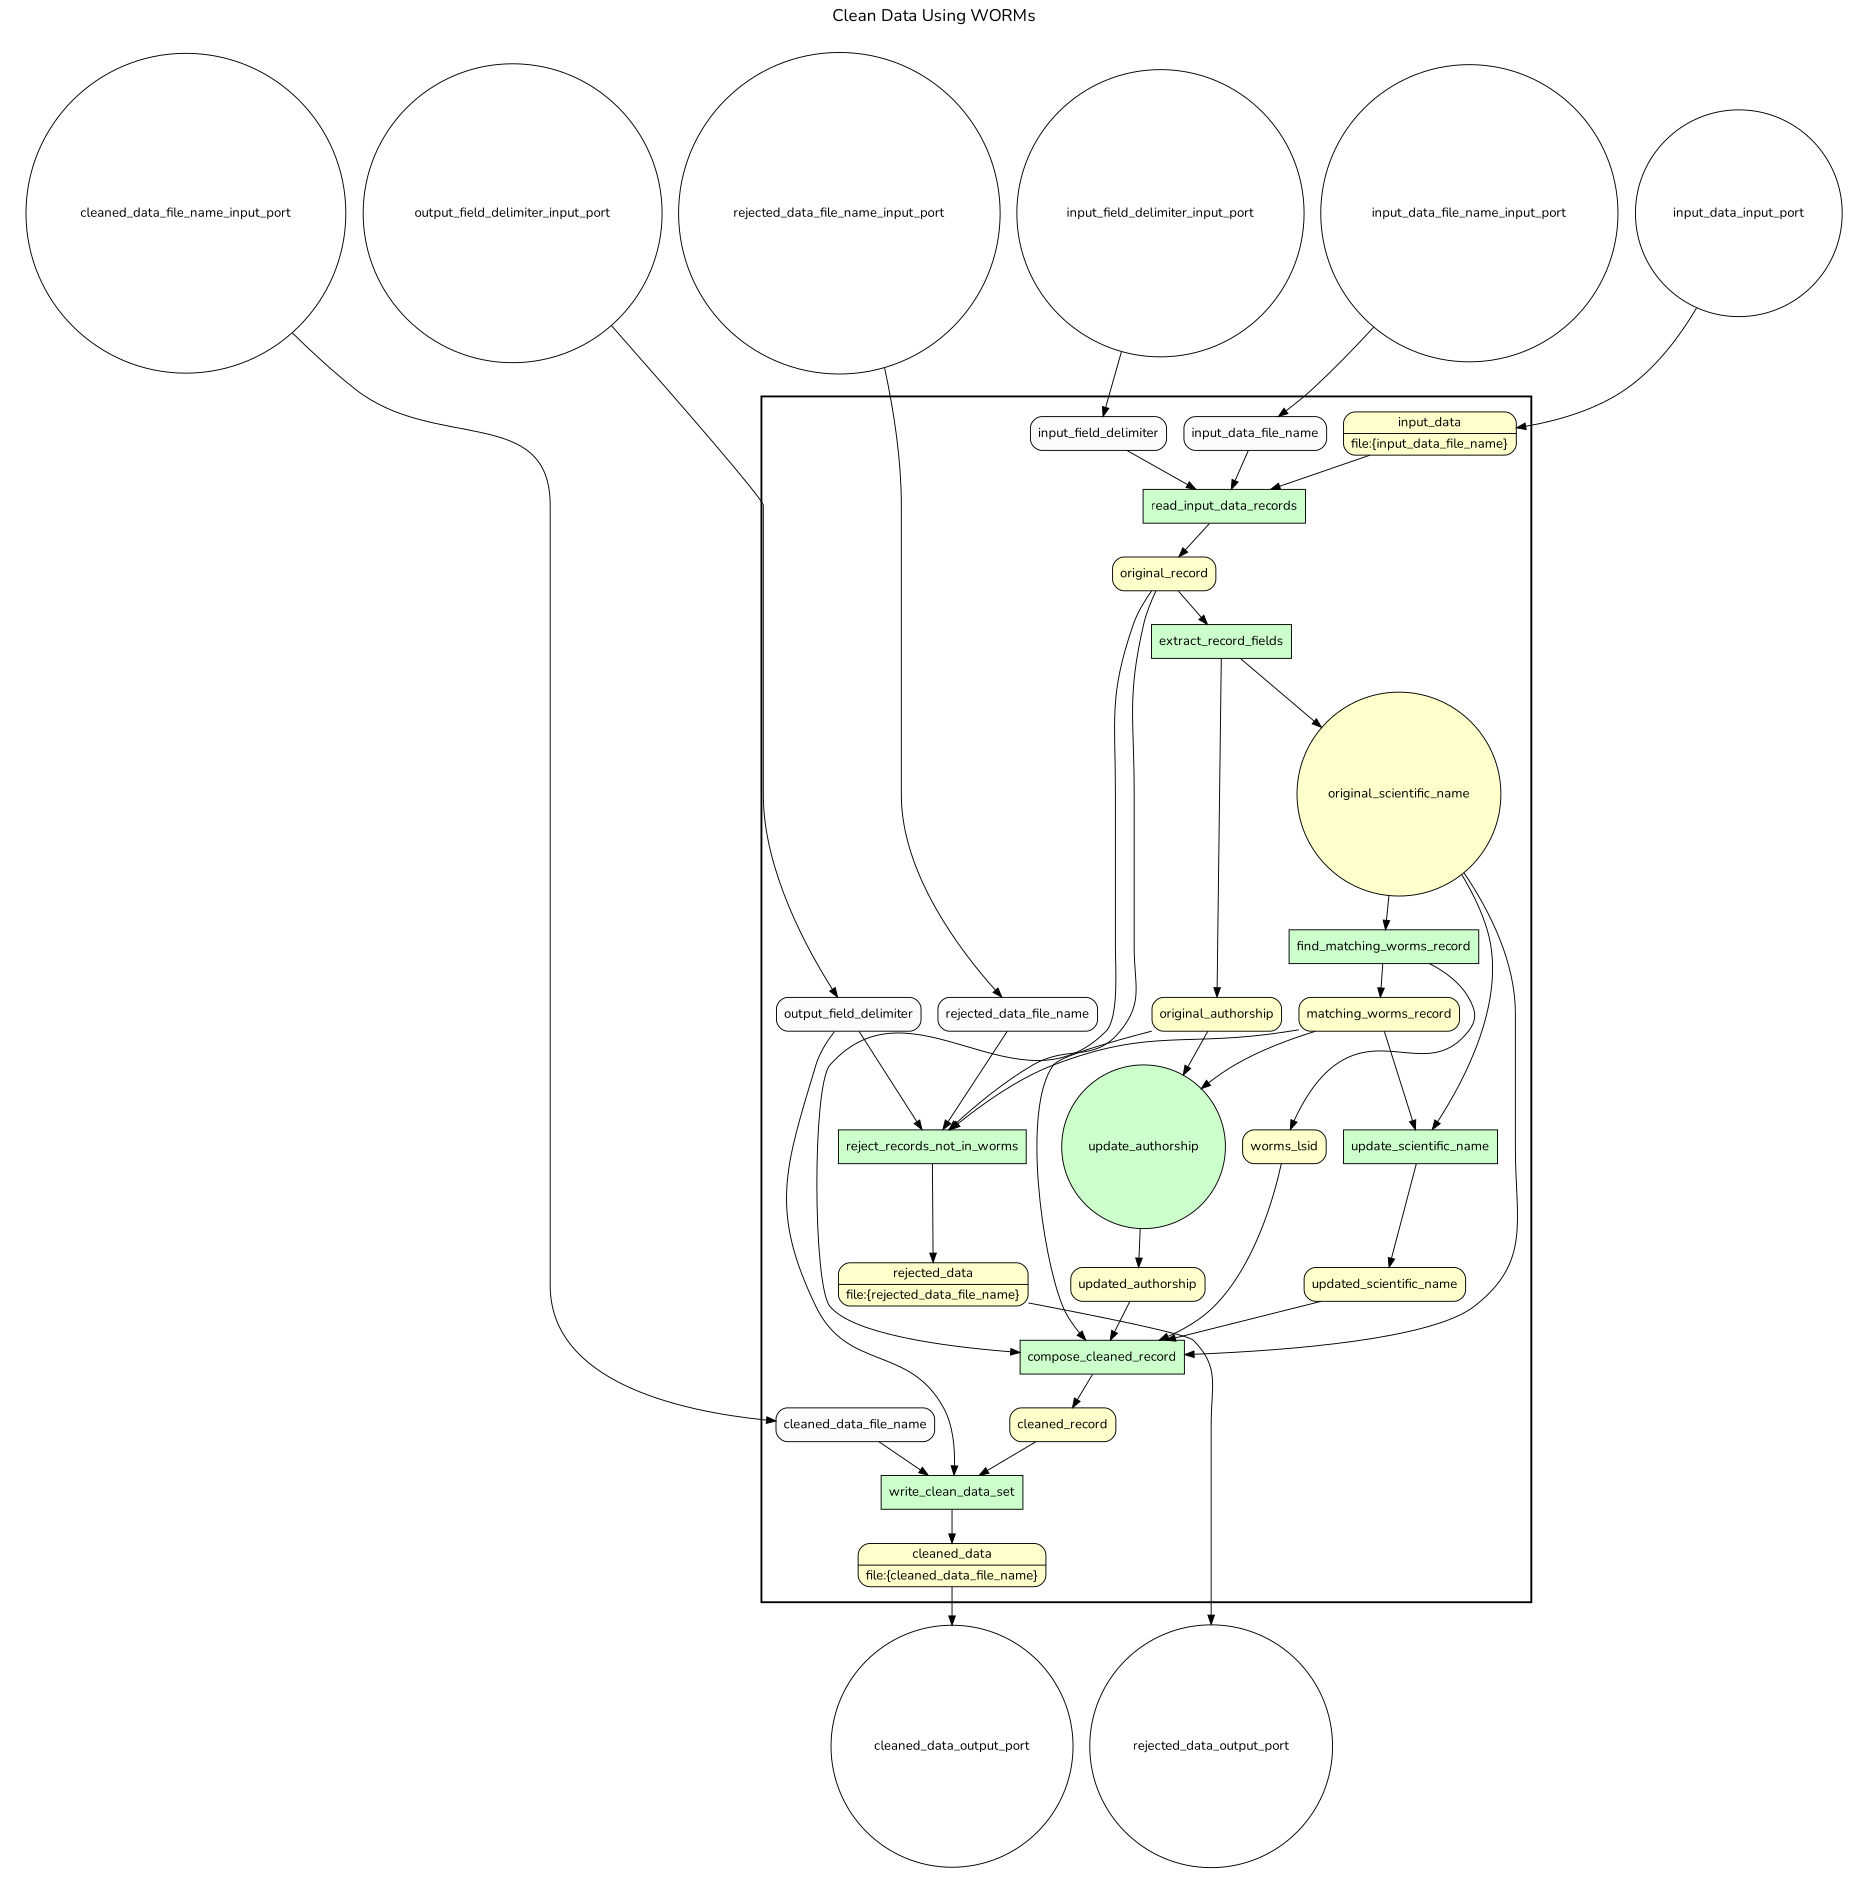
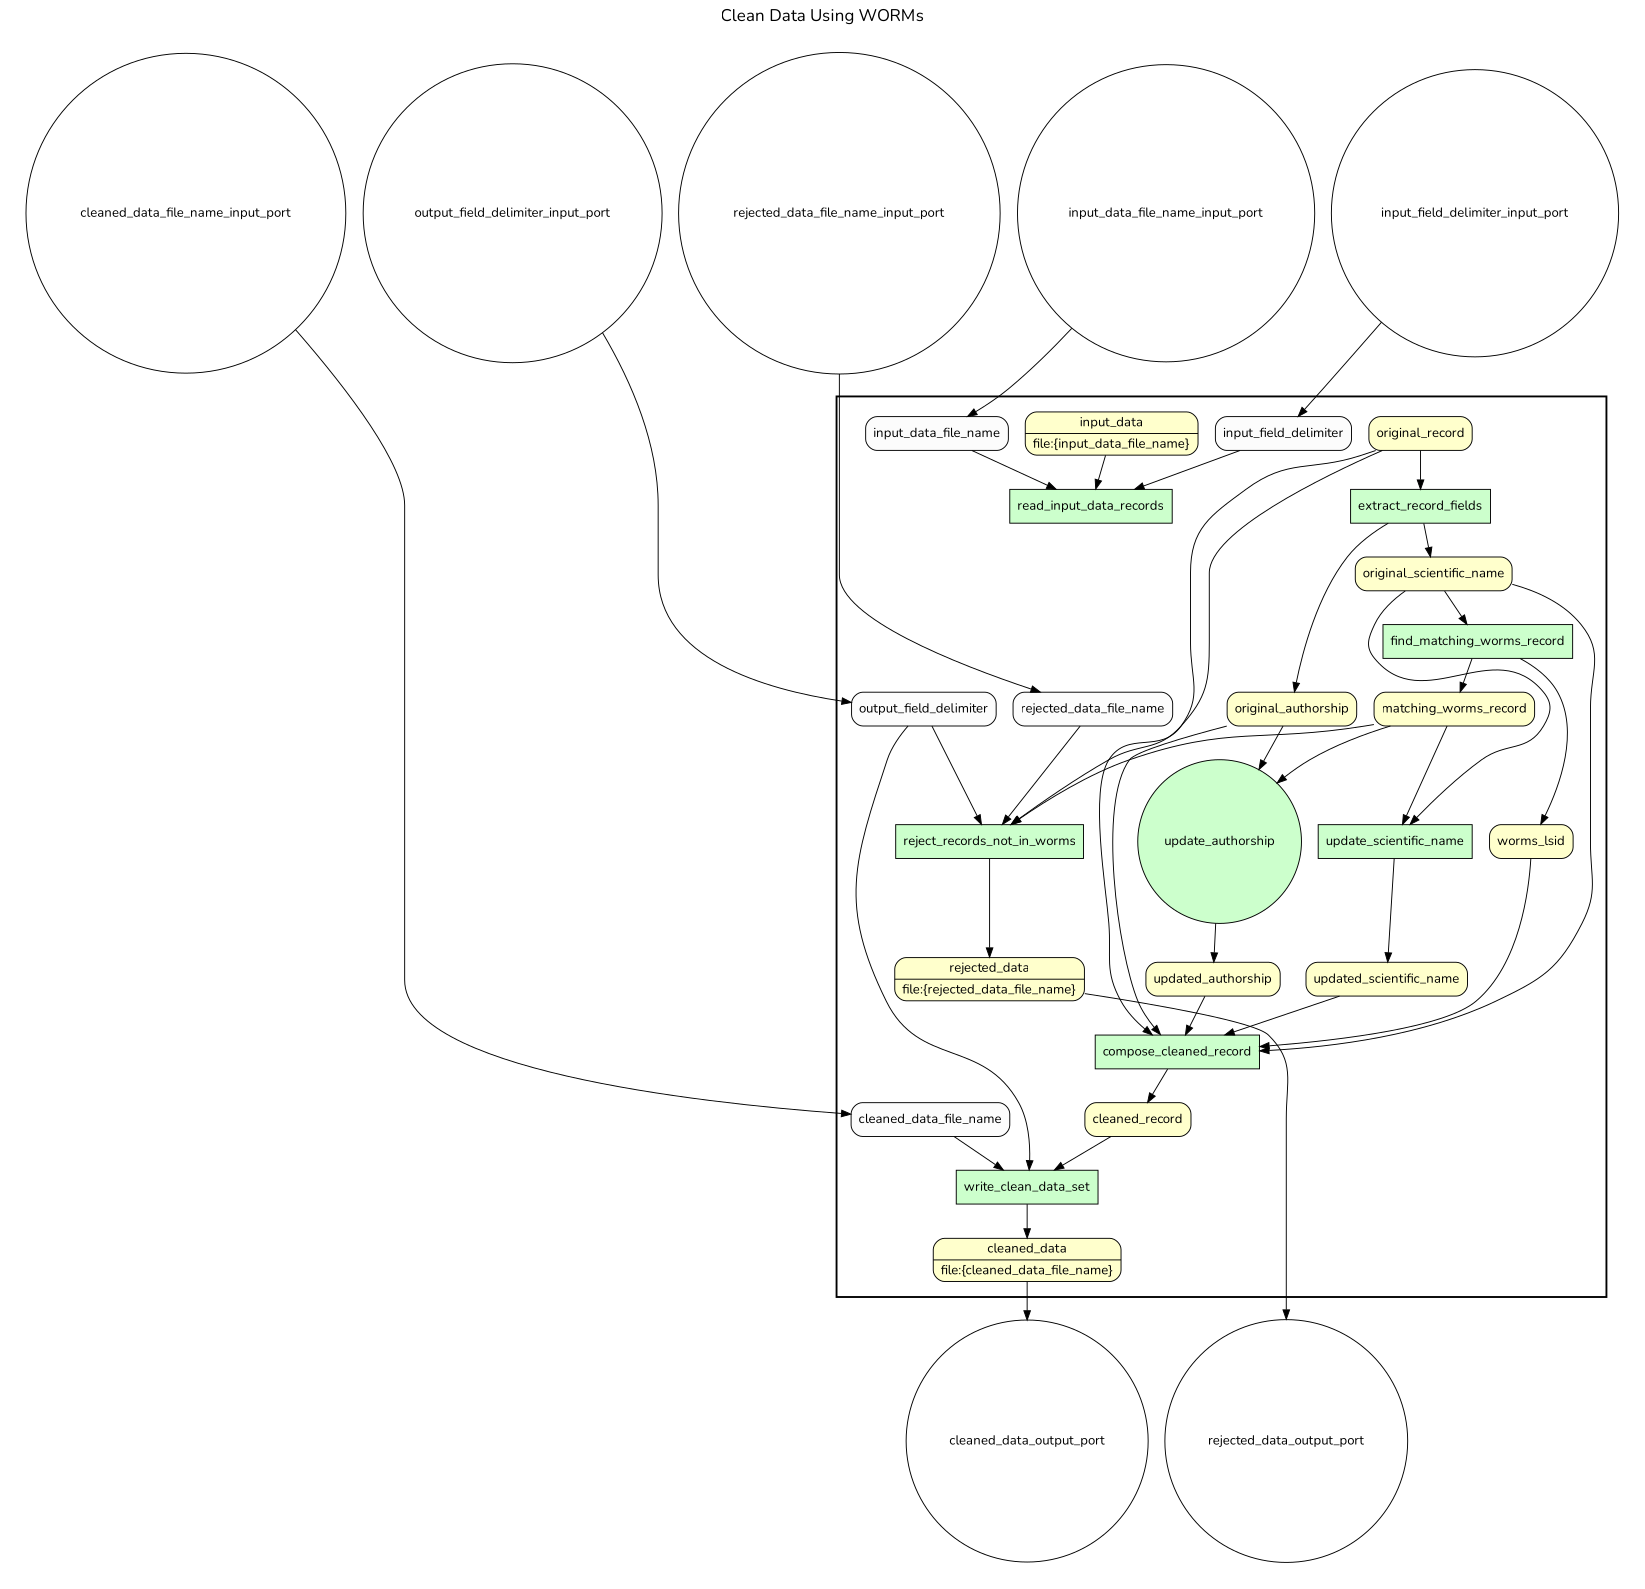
node "input_data_input_port": removed
edge "read_input_data_records" -> "original_record": removed
node "original_scientific_name": shape circle -> box
